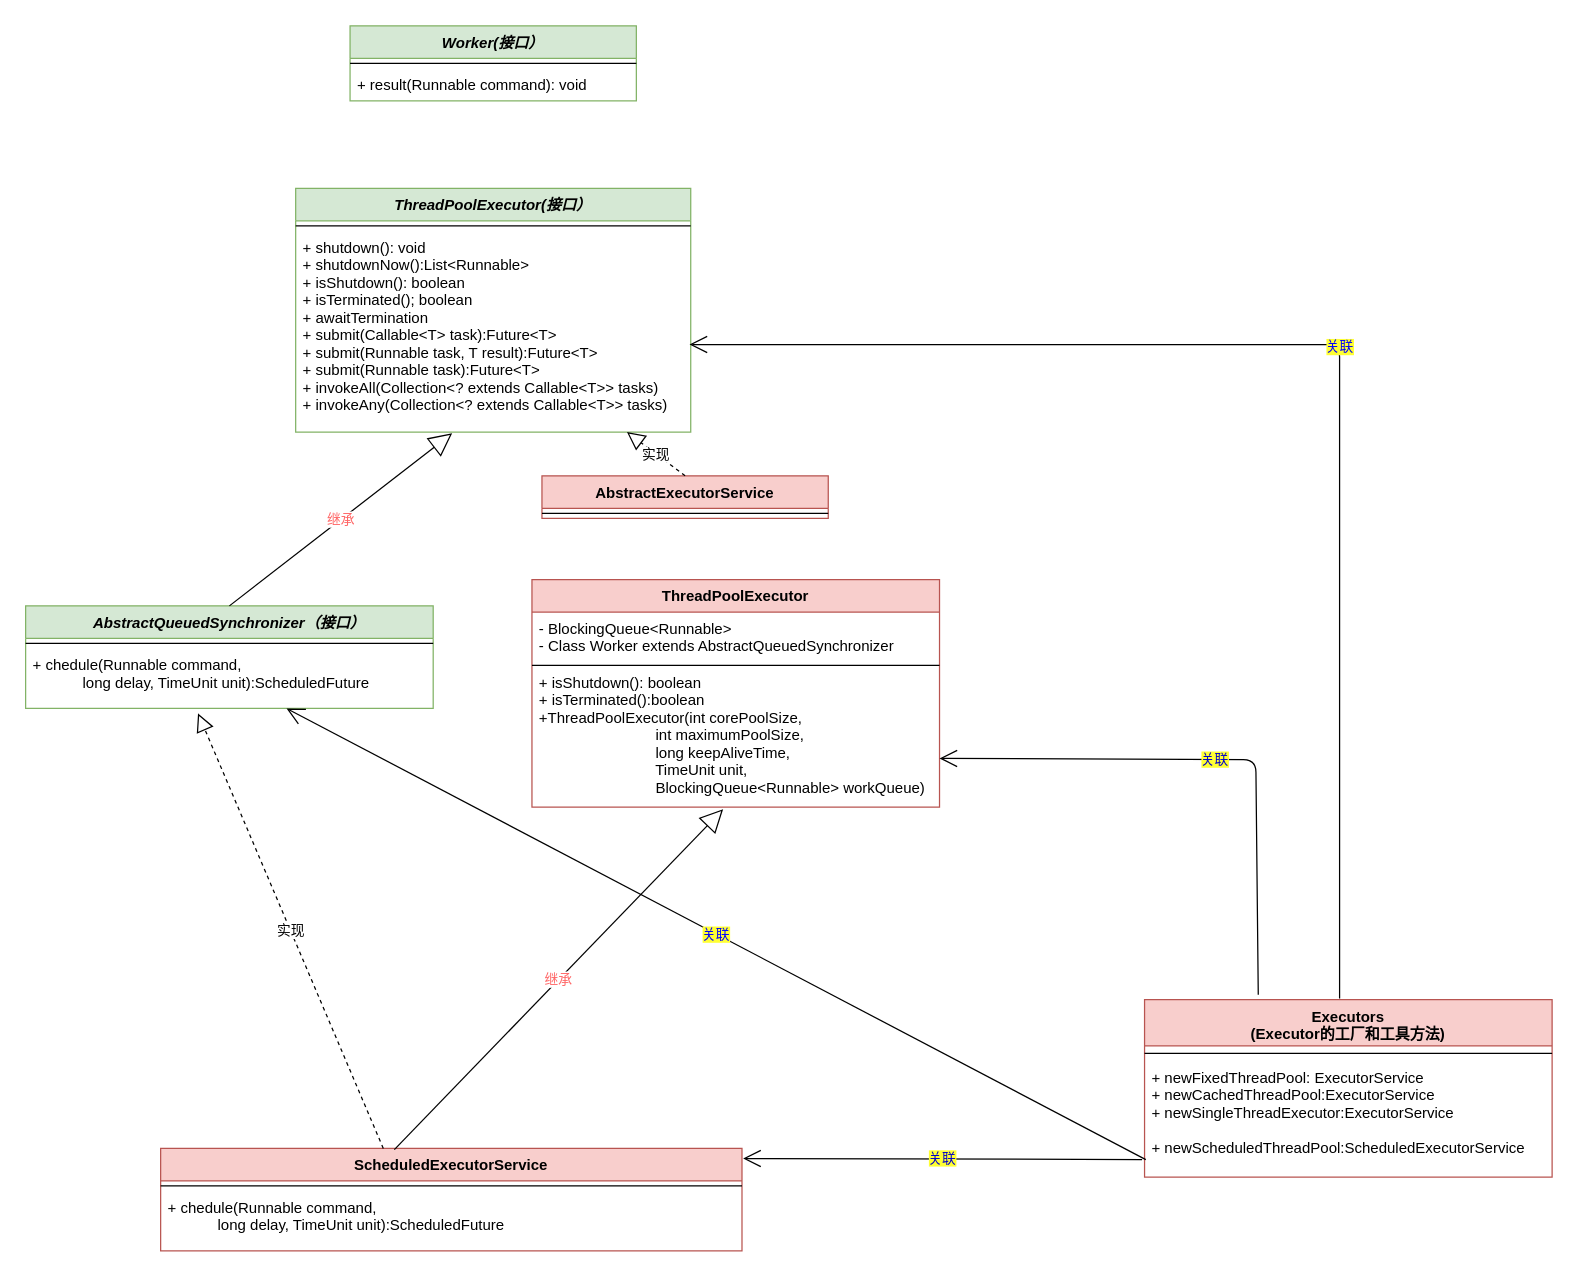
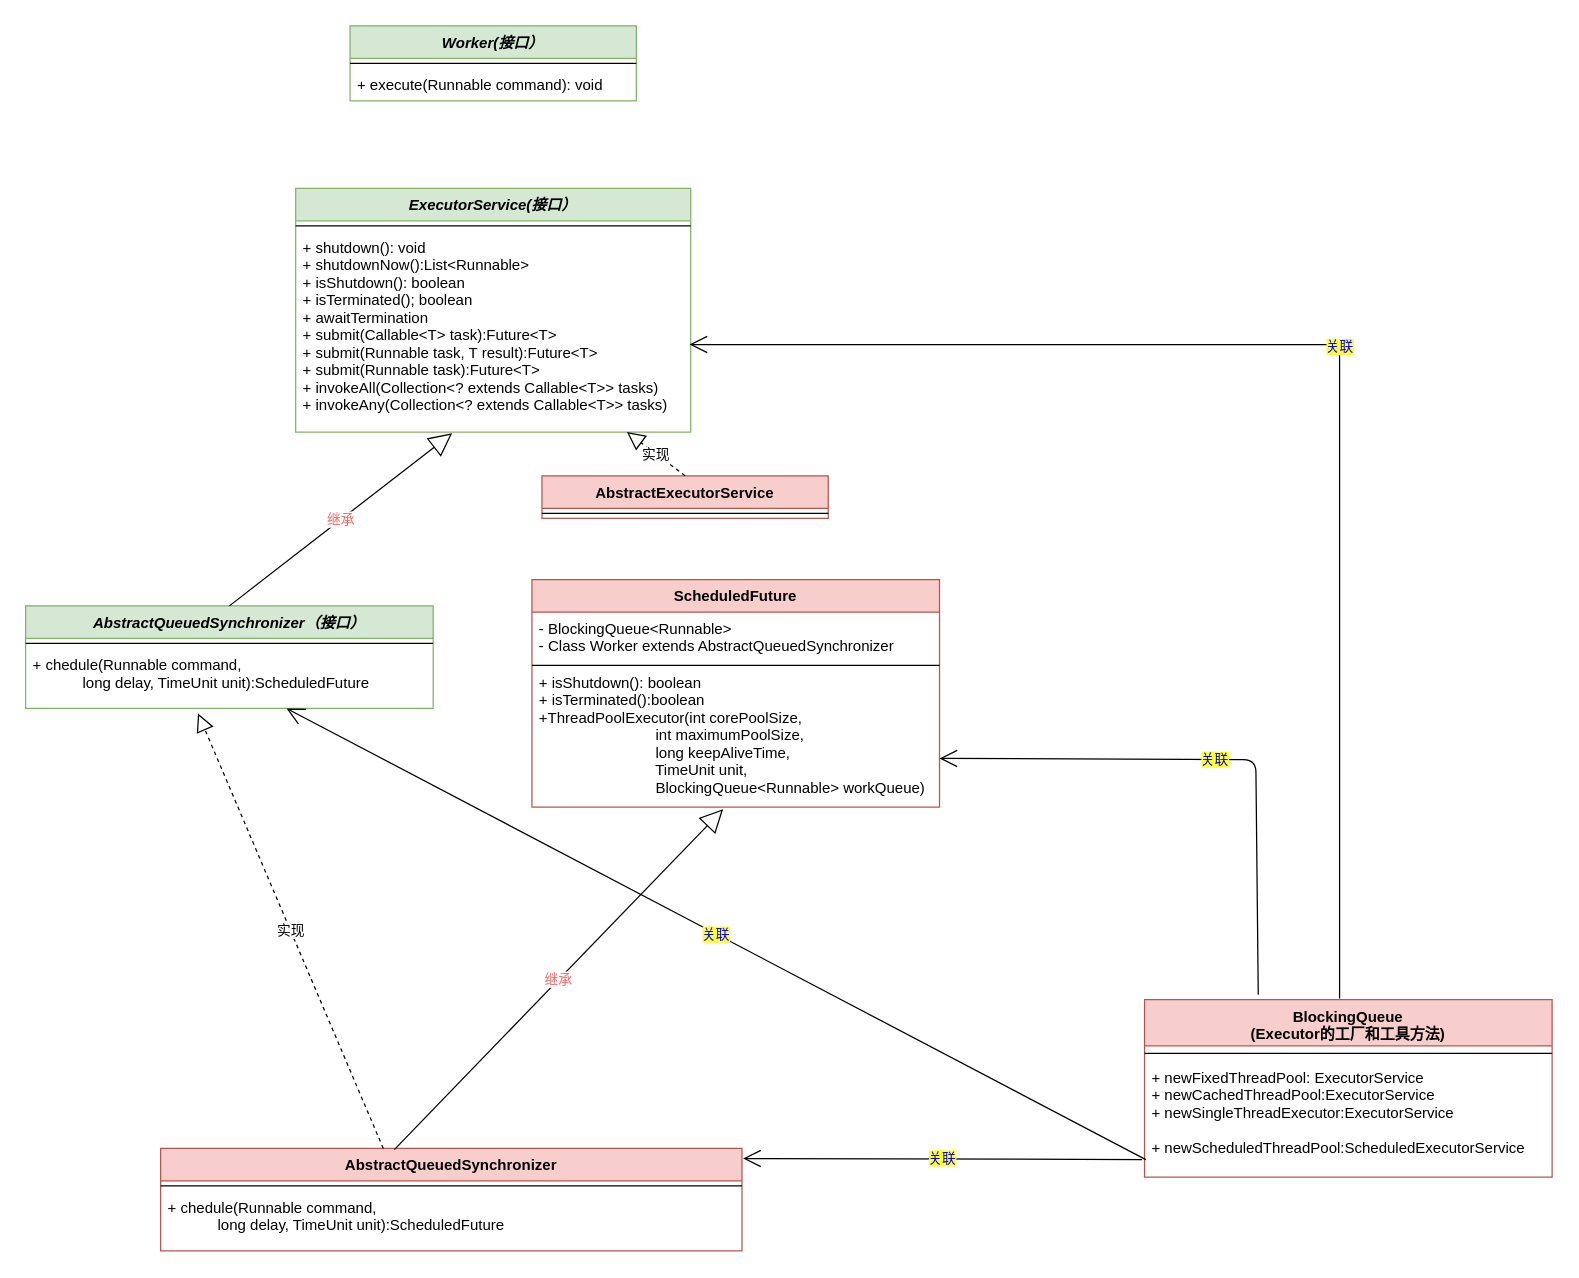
node "+ result(Runnable command): void": label "+ result(Runnable command): void" -> "+ execute(Runnable command): void"
node "ThreadPoolExecutor(接口）": label "ThreadPoolExecutor(接口）" -> "ExecutorService(接口）"
node "ThreadPoolExecutor": label "ThreadPoolExecutor" -> "ScheduledFuture"
node "Executors (Executor的工厂和工具方法)": label "Executors (Executor的工厂和工具方法)" -> "BlockingQueue (Executor的工厂和工具方法)"
node "ScheduledExecutorService": label "ScheduledExecutorService" -> "AbstractQueuedSynchronizer"
